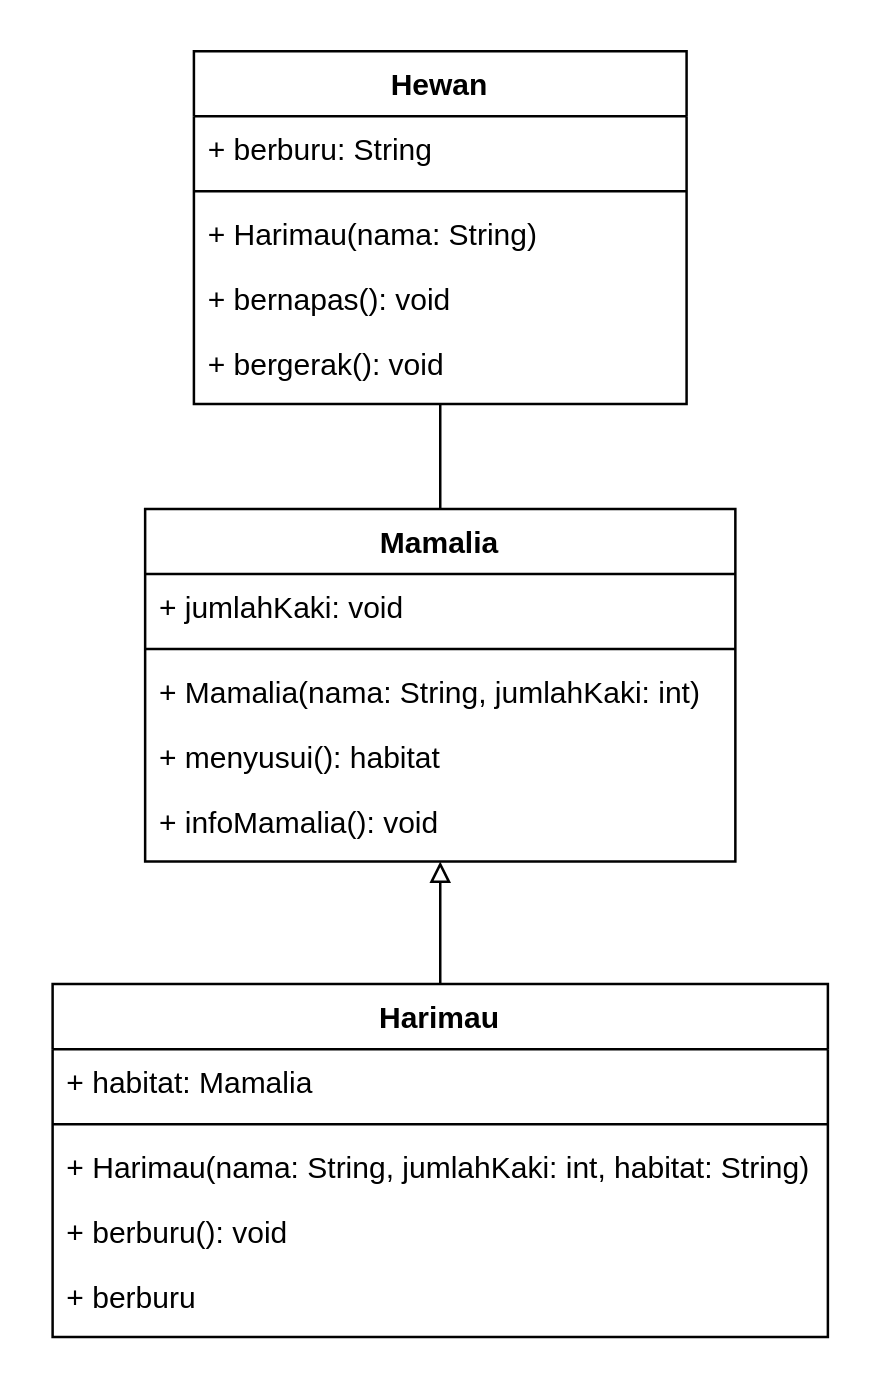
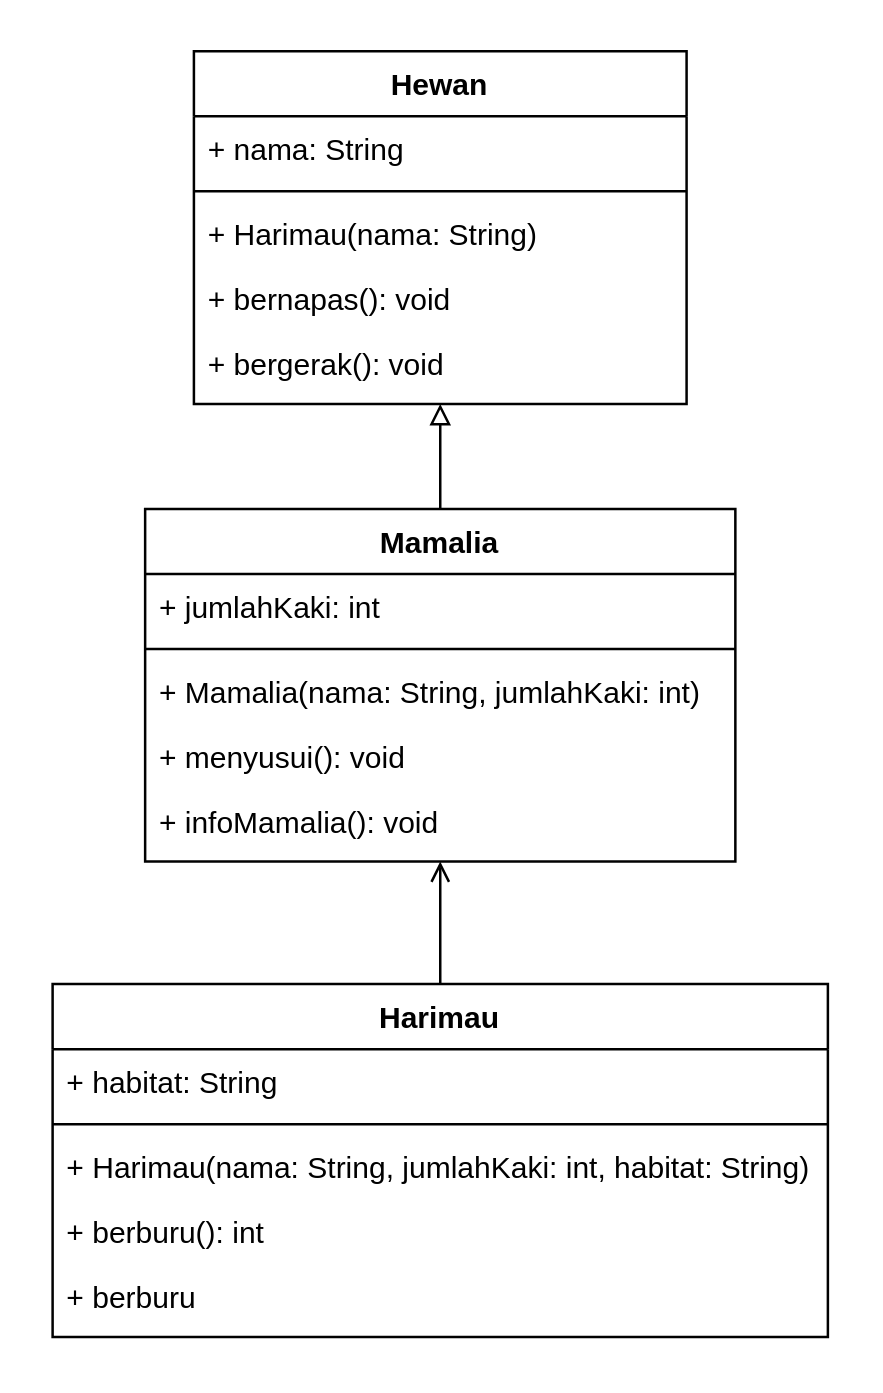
node "+ berburu: String": label "+ berburu: String" -> "+ nama: String"
edge "Hewan" -- "Mamalia": arrowhead none -> block
node "+ jumlahKaki: void": label "+ jumlahKaki: void" -> "+ jumlahKaki: int"
node "+ menyusui(): habitat": label "+ menyusui(): habitat" -> "+ menyusui(): void"
edge "Harimau" -> "Mamalia": arrowhead block -> open
node "+ habitat: Mamalia": label "+ habitat: Mamalia" -> "+ habitat: String"
node "+ berburu(): void": label "+ berburu(): void" -> "+ berburu(): int"
